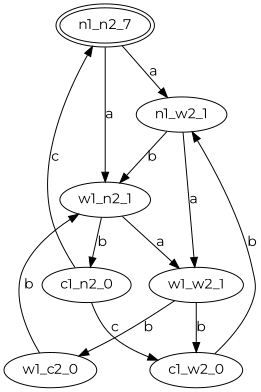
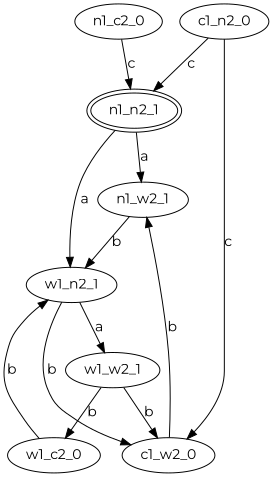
node "n1_c2_0": added
node "n1_n2_7": label "n1_n2_7" -> "n1_n2_1"
edge "n1_w2_1" -> "w1_w2_1": removed, label "a"
edge "w1_n2_1" -> "c1_n2_0": now "w1_n2_1" -> "c1_w2_0"
